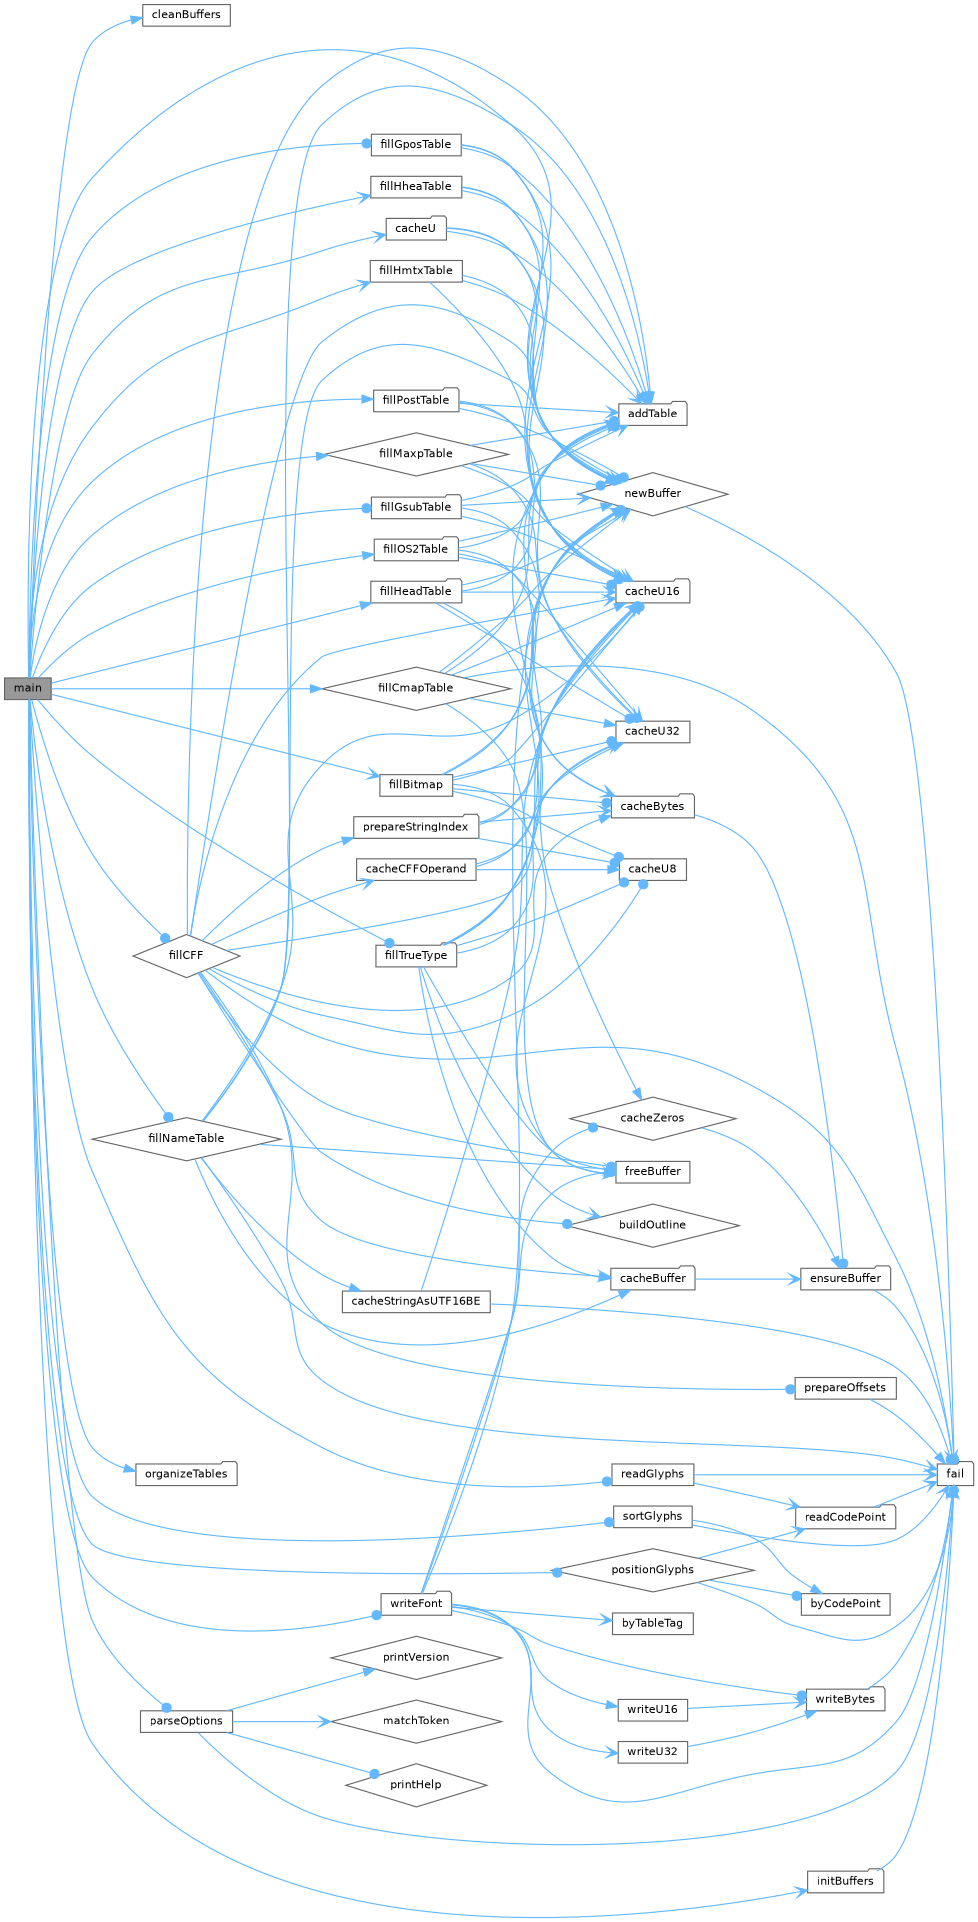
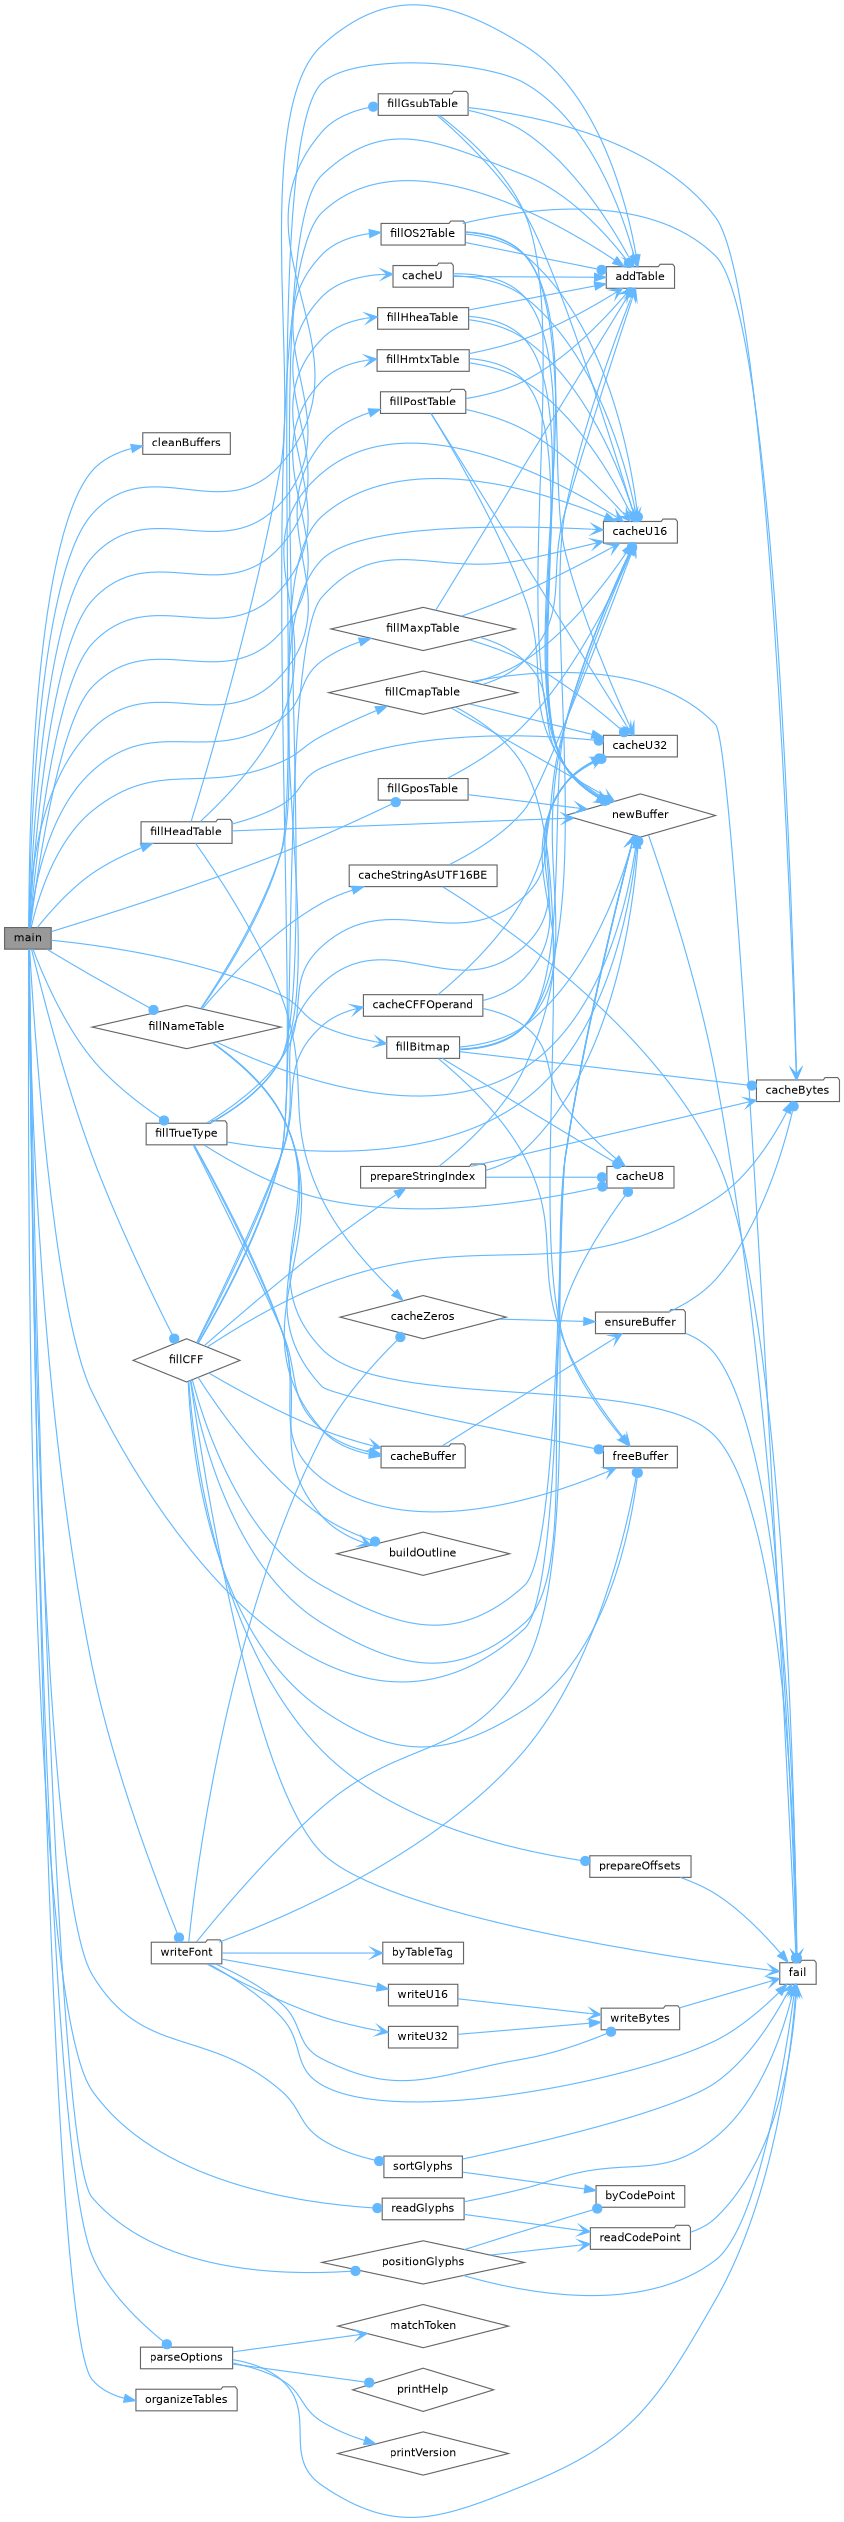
edge "fillGposTable" -> "addTable": removed
edge "cacheBytes" -> "ensureBuffer": reversed
node "initBuffers": removed
